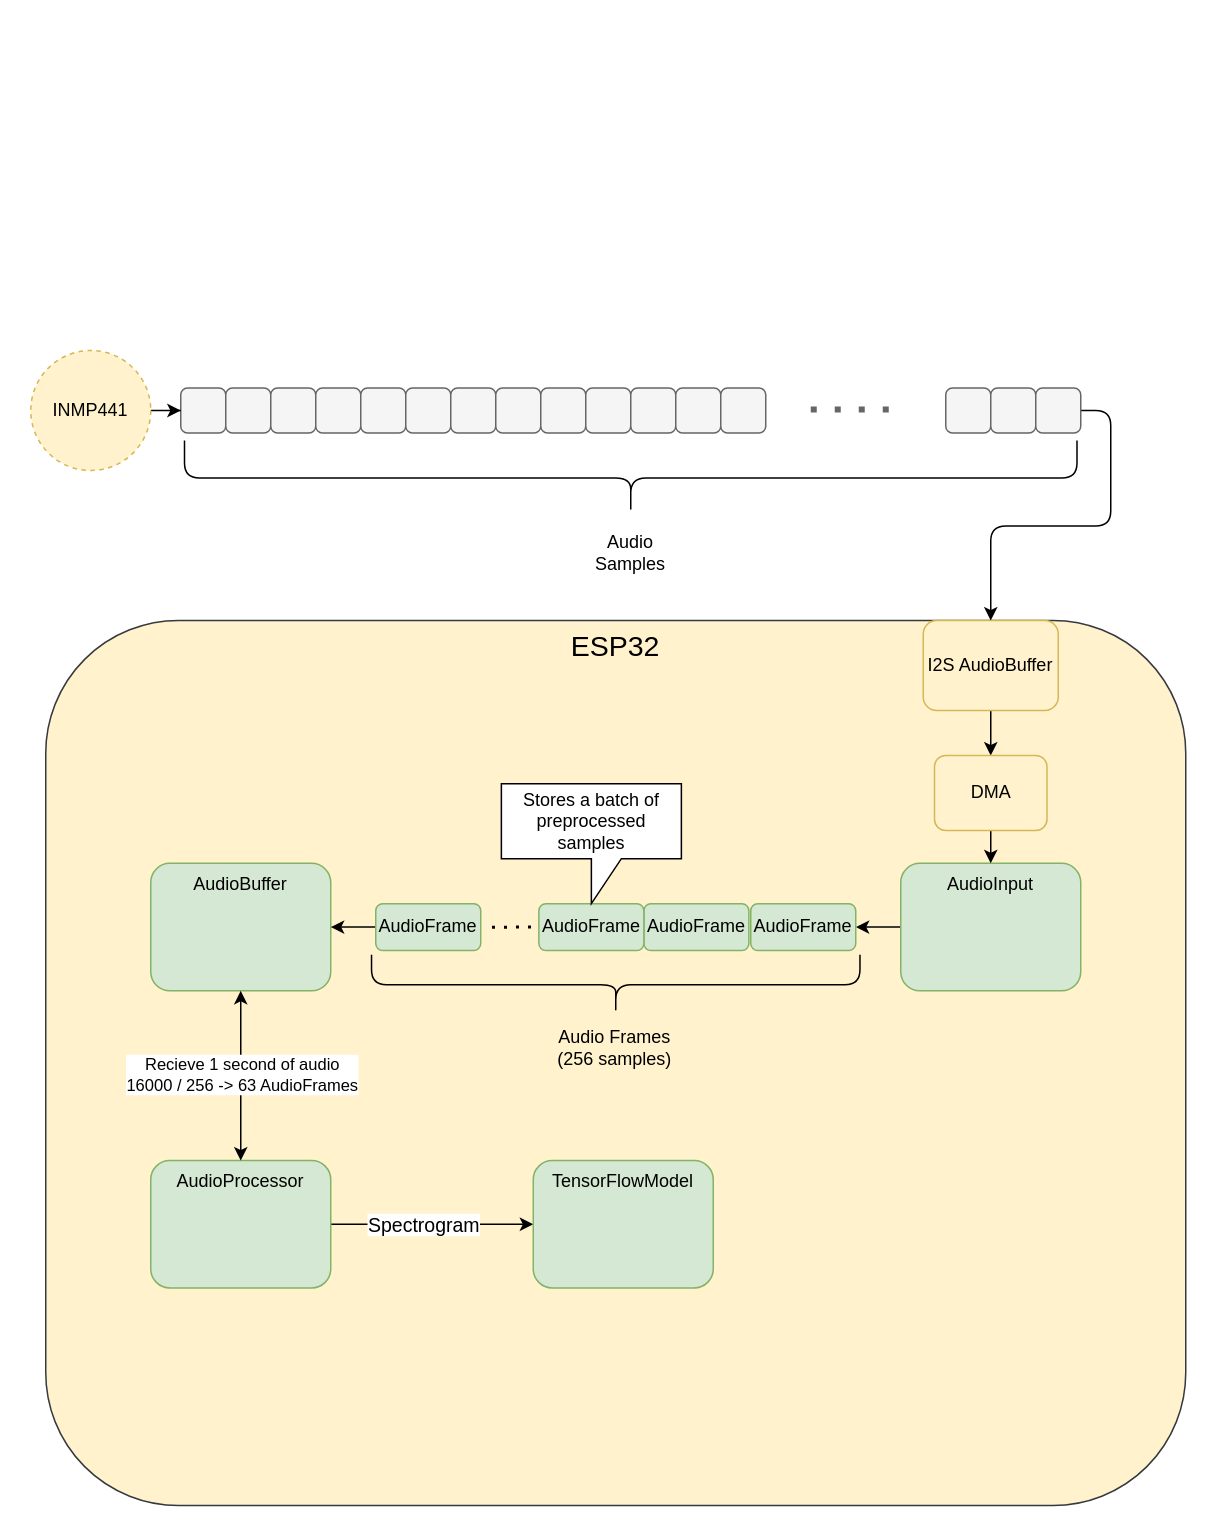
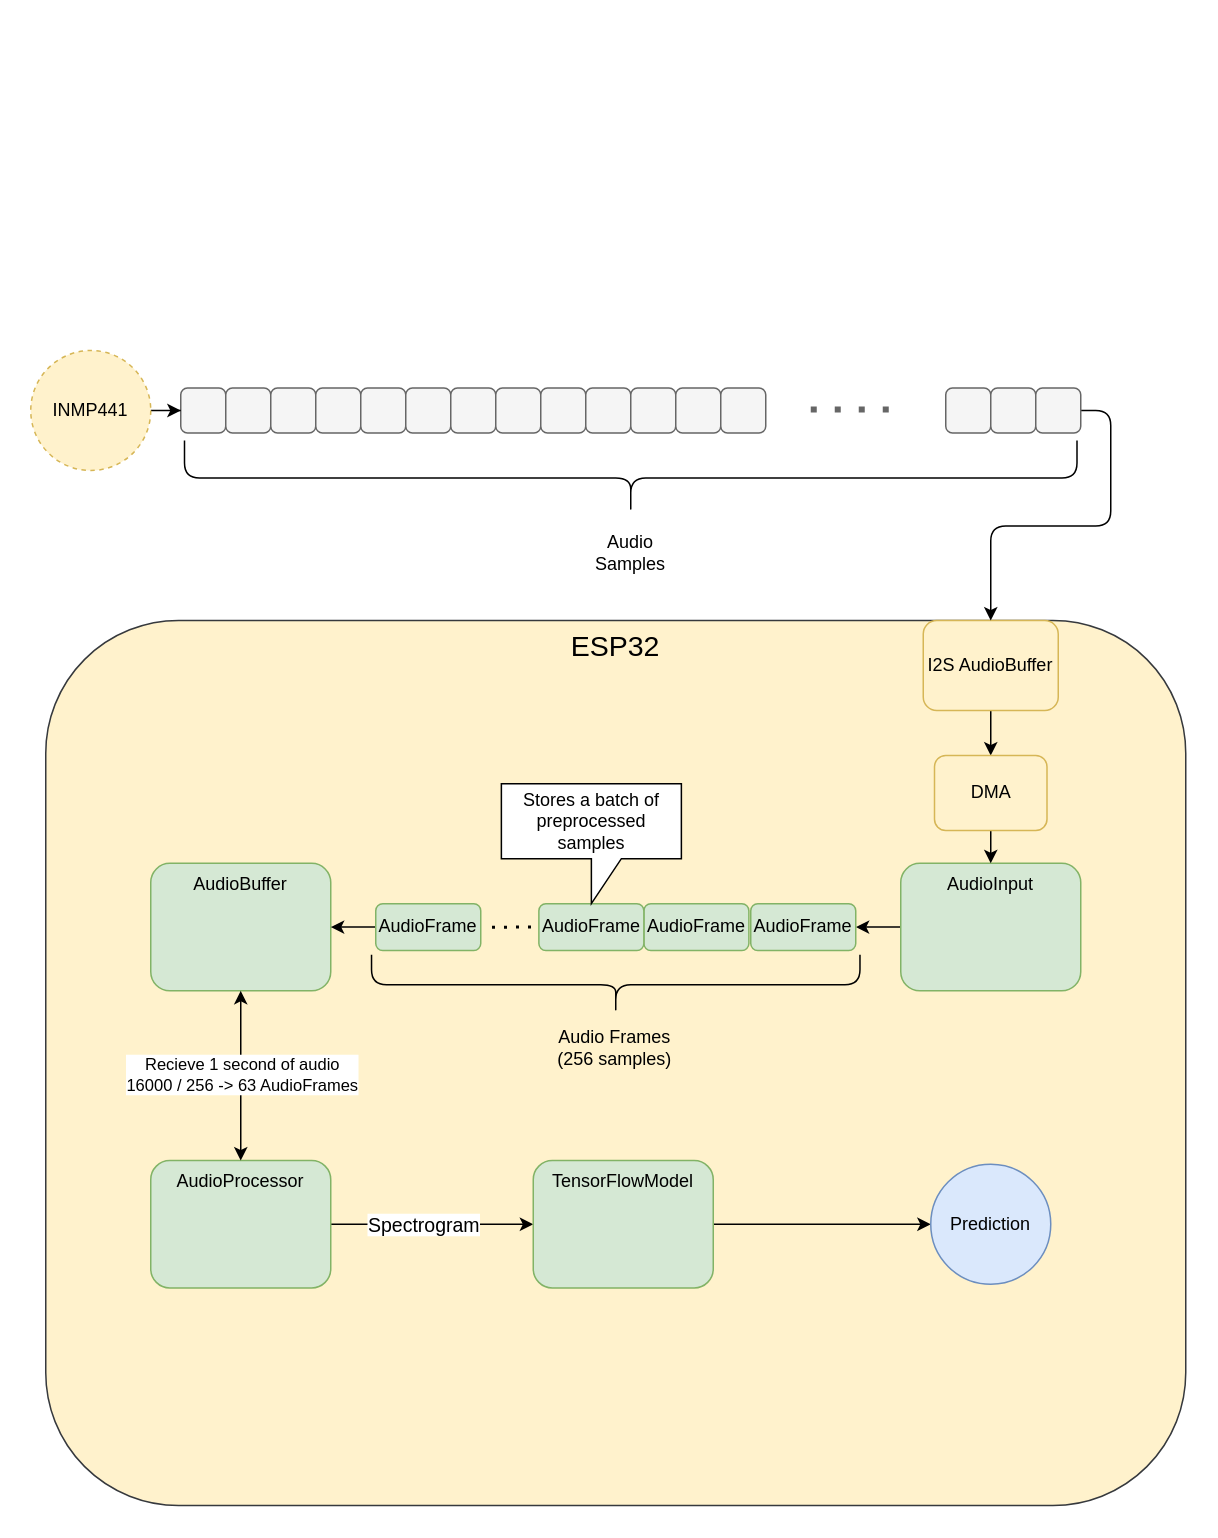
edge "TensorFlowModel" -> "Prediction": added
node "Prediction": added
